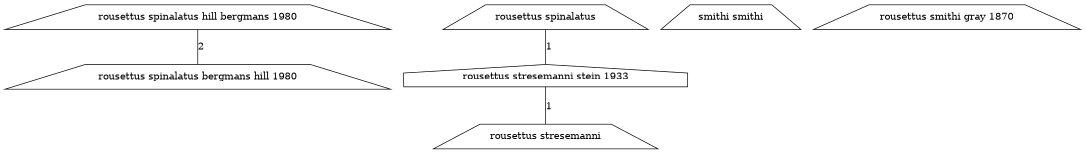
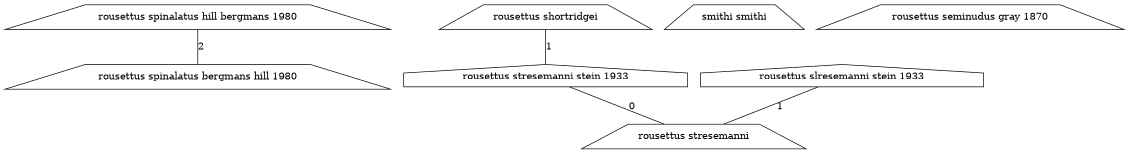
node "rousettus spinalatus": label "rousettus spinalatus" -> "rousettus shortridgei"
node "rousettus smithi gray 1870": label "rousettus smithi gray 1870" -> "rousettus seminudus gray 1870"
node "rousettus slresemanni stein 1933": added
edge "rousettus stresemanni stein 1933" -- "rousettus stresemanni": label "1" -> "0"
